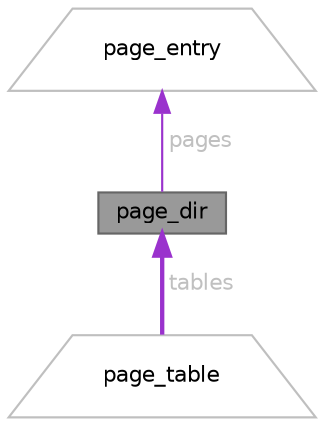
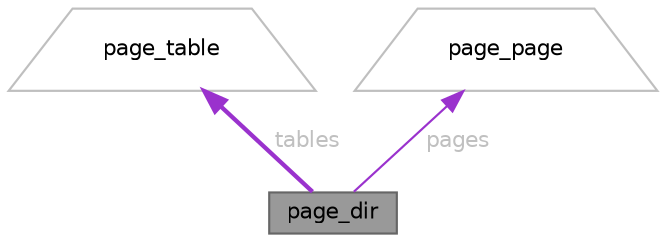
node "page_entry": label "page_entry" -> "page_page"
edge "page_table" -> "page_dir": reversed
